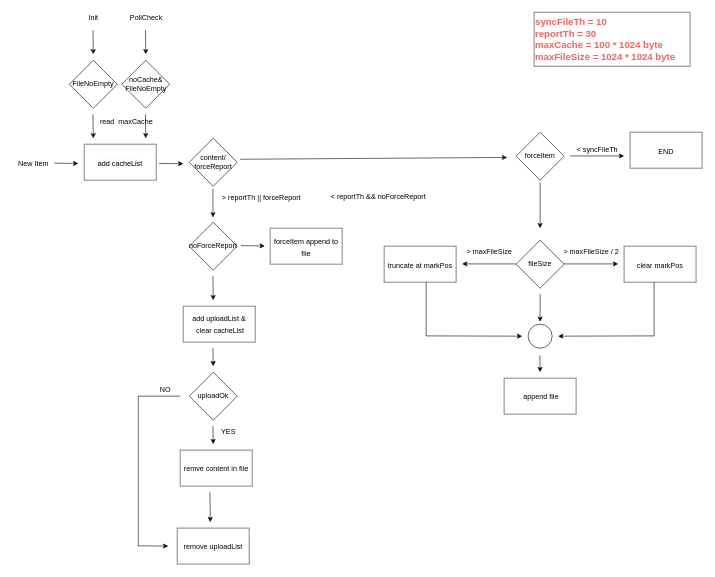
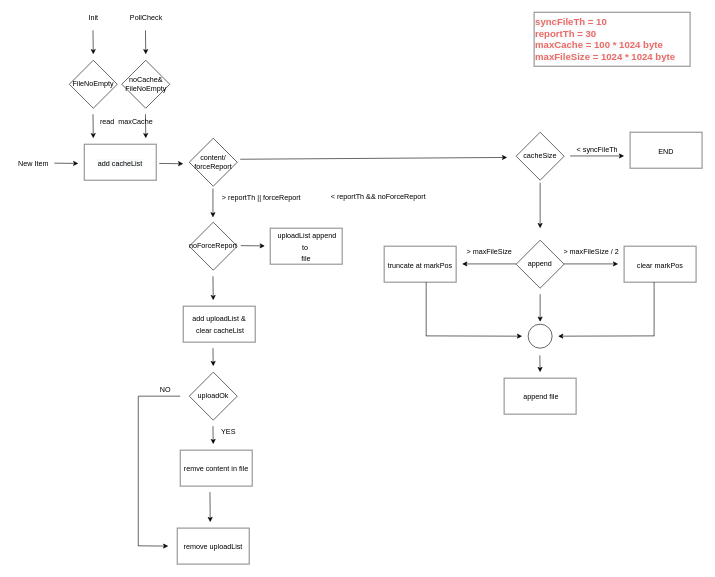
node "forceItem": label "forceItem" -> "cacheSize"
node "forceItem append to file": label "forceItem append to file" -> "uploadList append to file"
node "fileSize": label "fileSize" -> "append"
